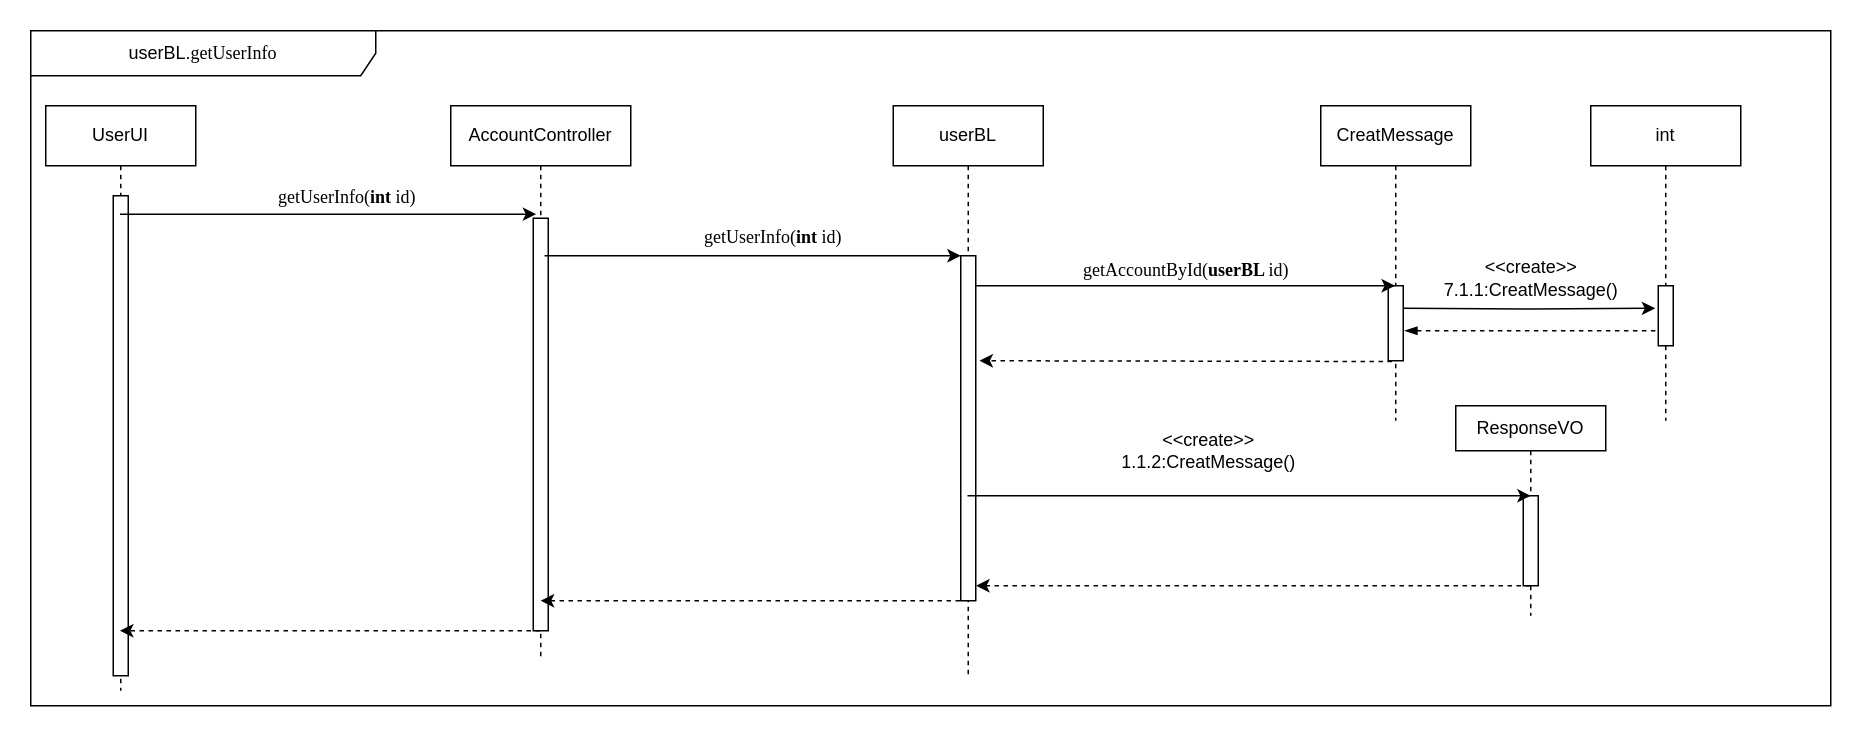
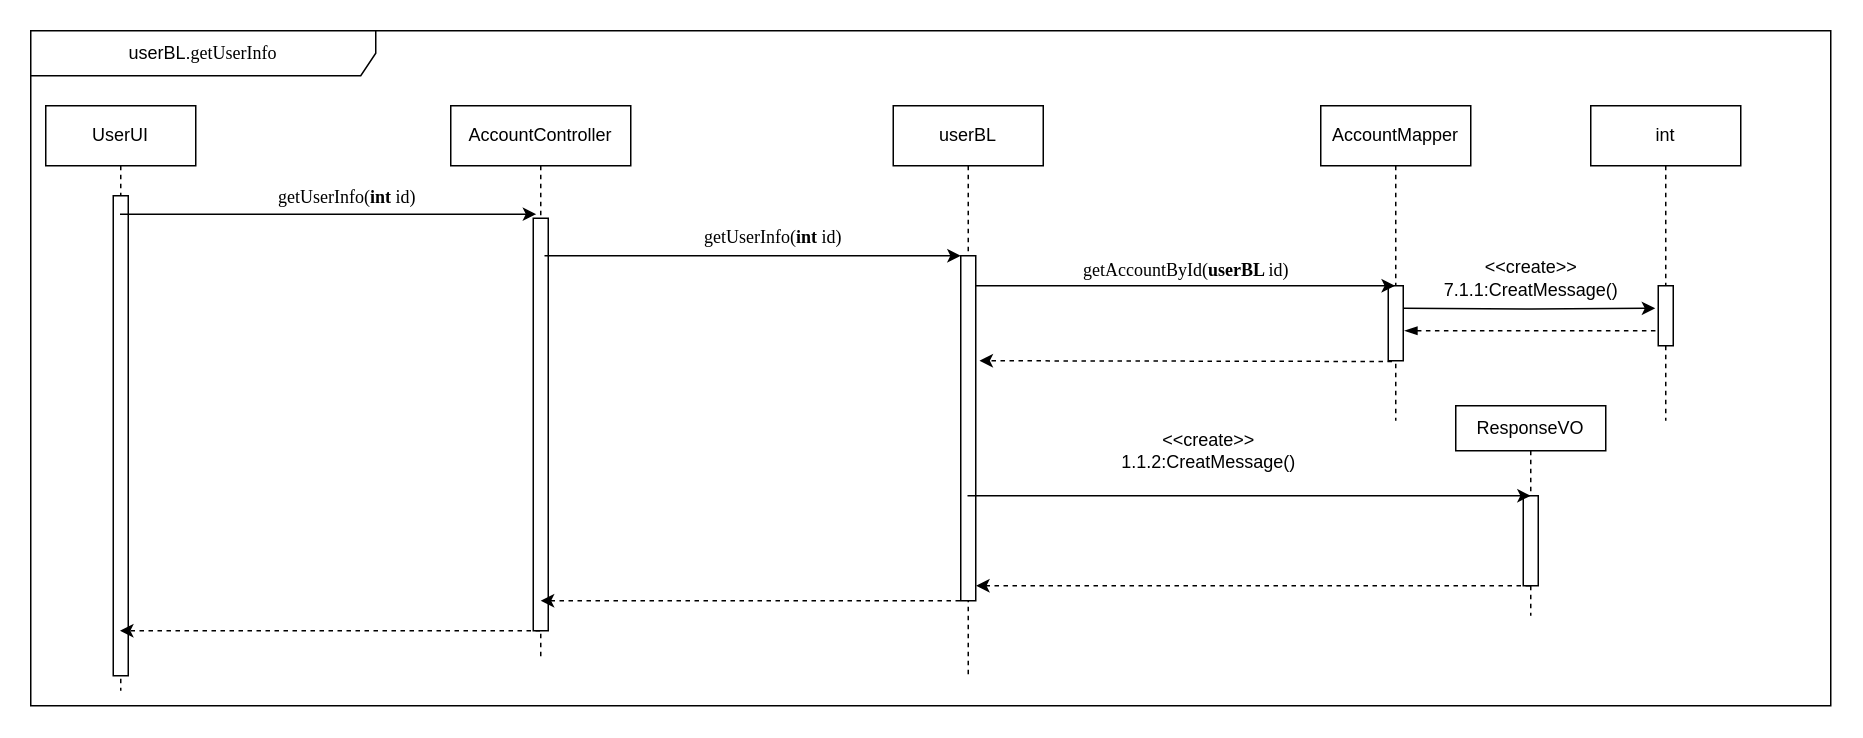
node "CreatMessage": label "CreatMessage" -> "AccountMapper"
